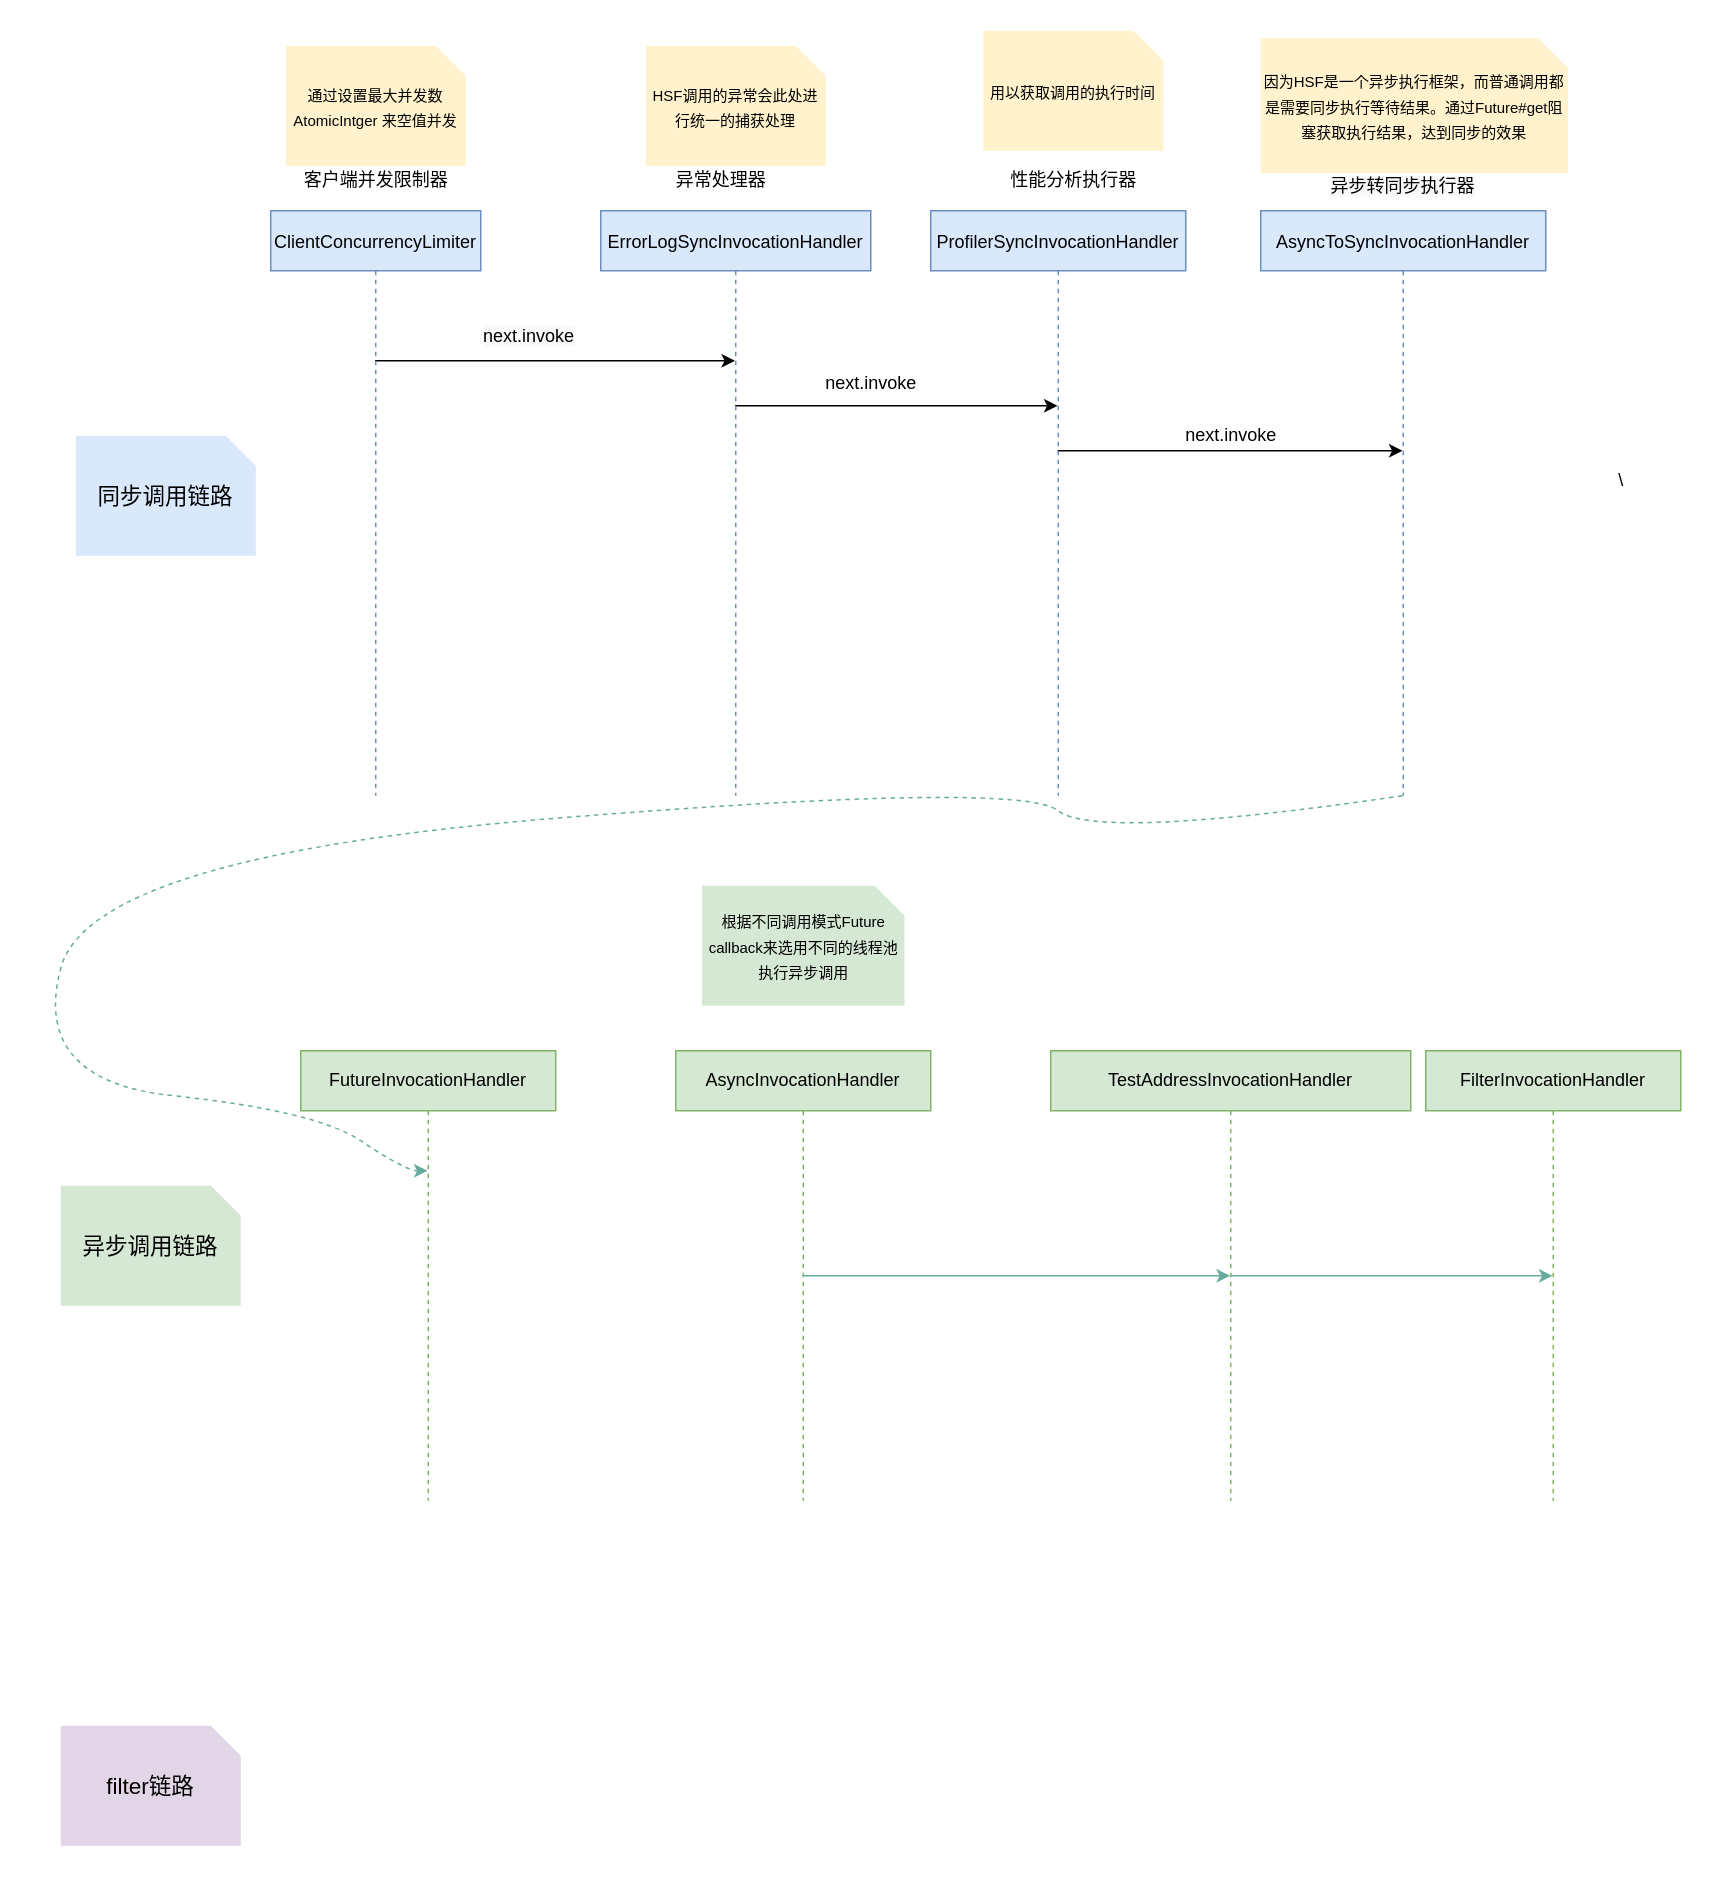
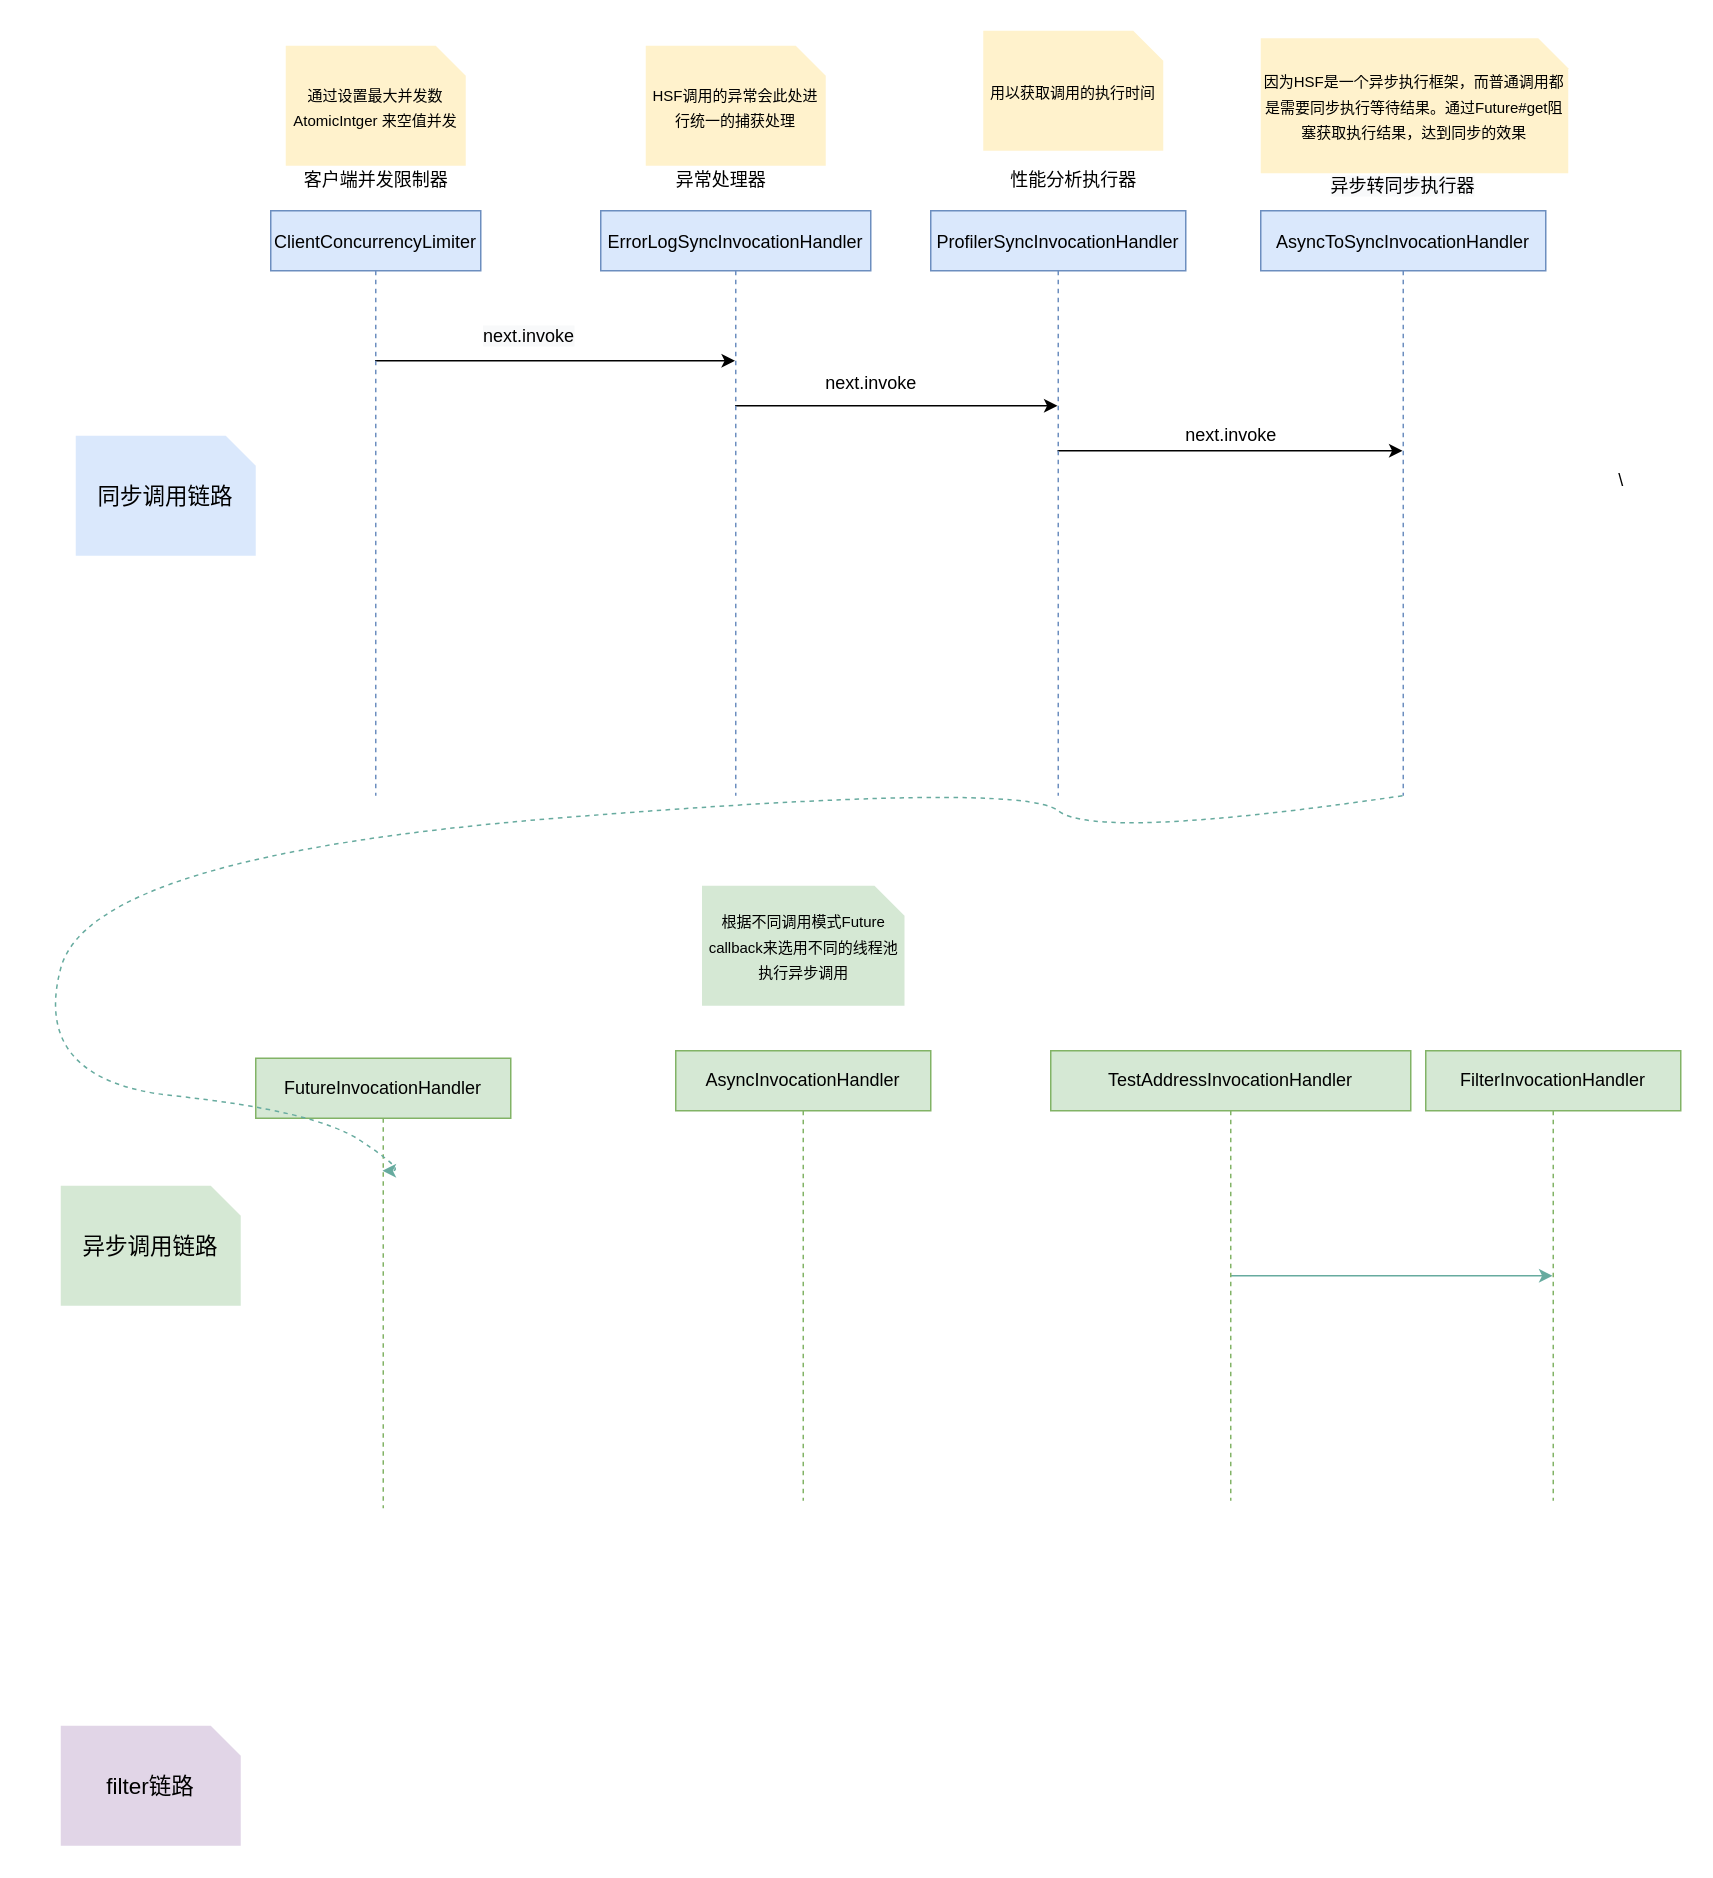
node "FutureInvocationHandler": moved (428, 1276) -> (383, 1283)
edge "AsyncInvocationHandler" -> "TestAddressInvocationHandler": removed
